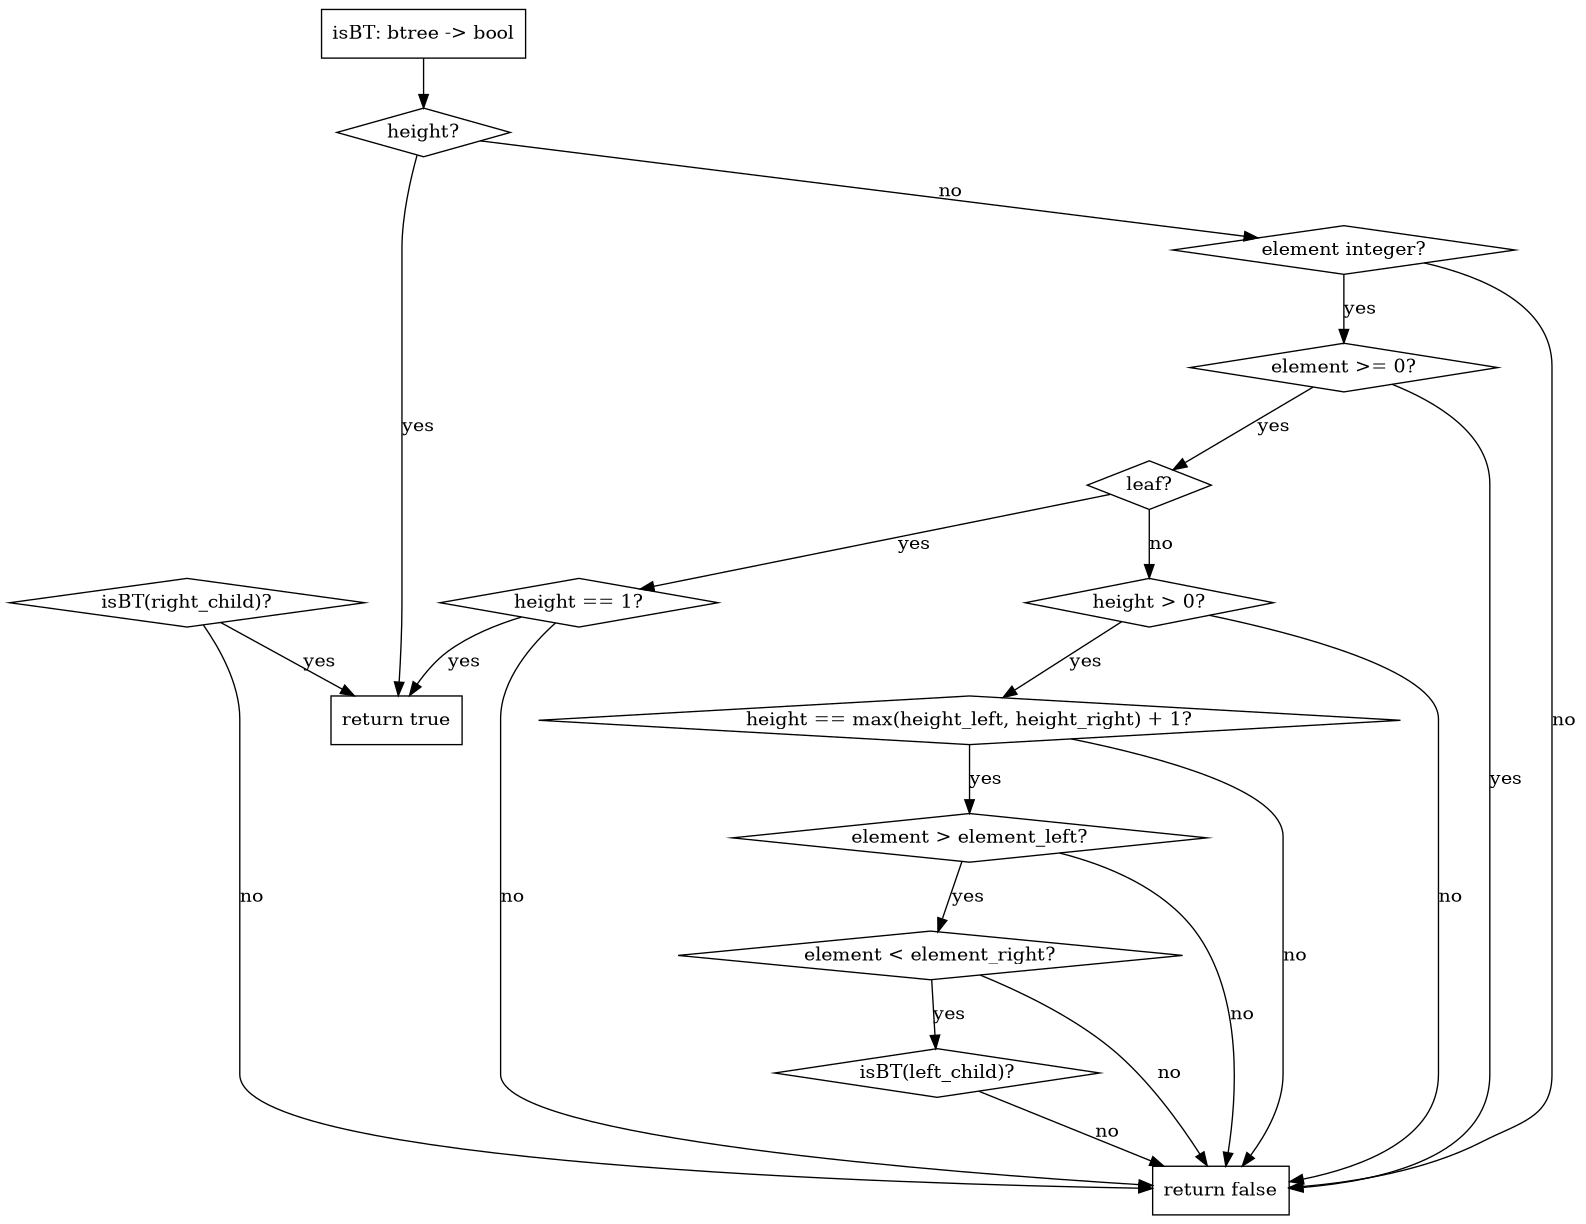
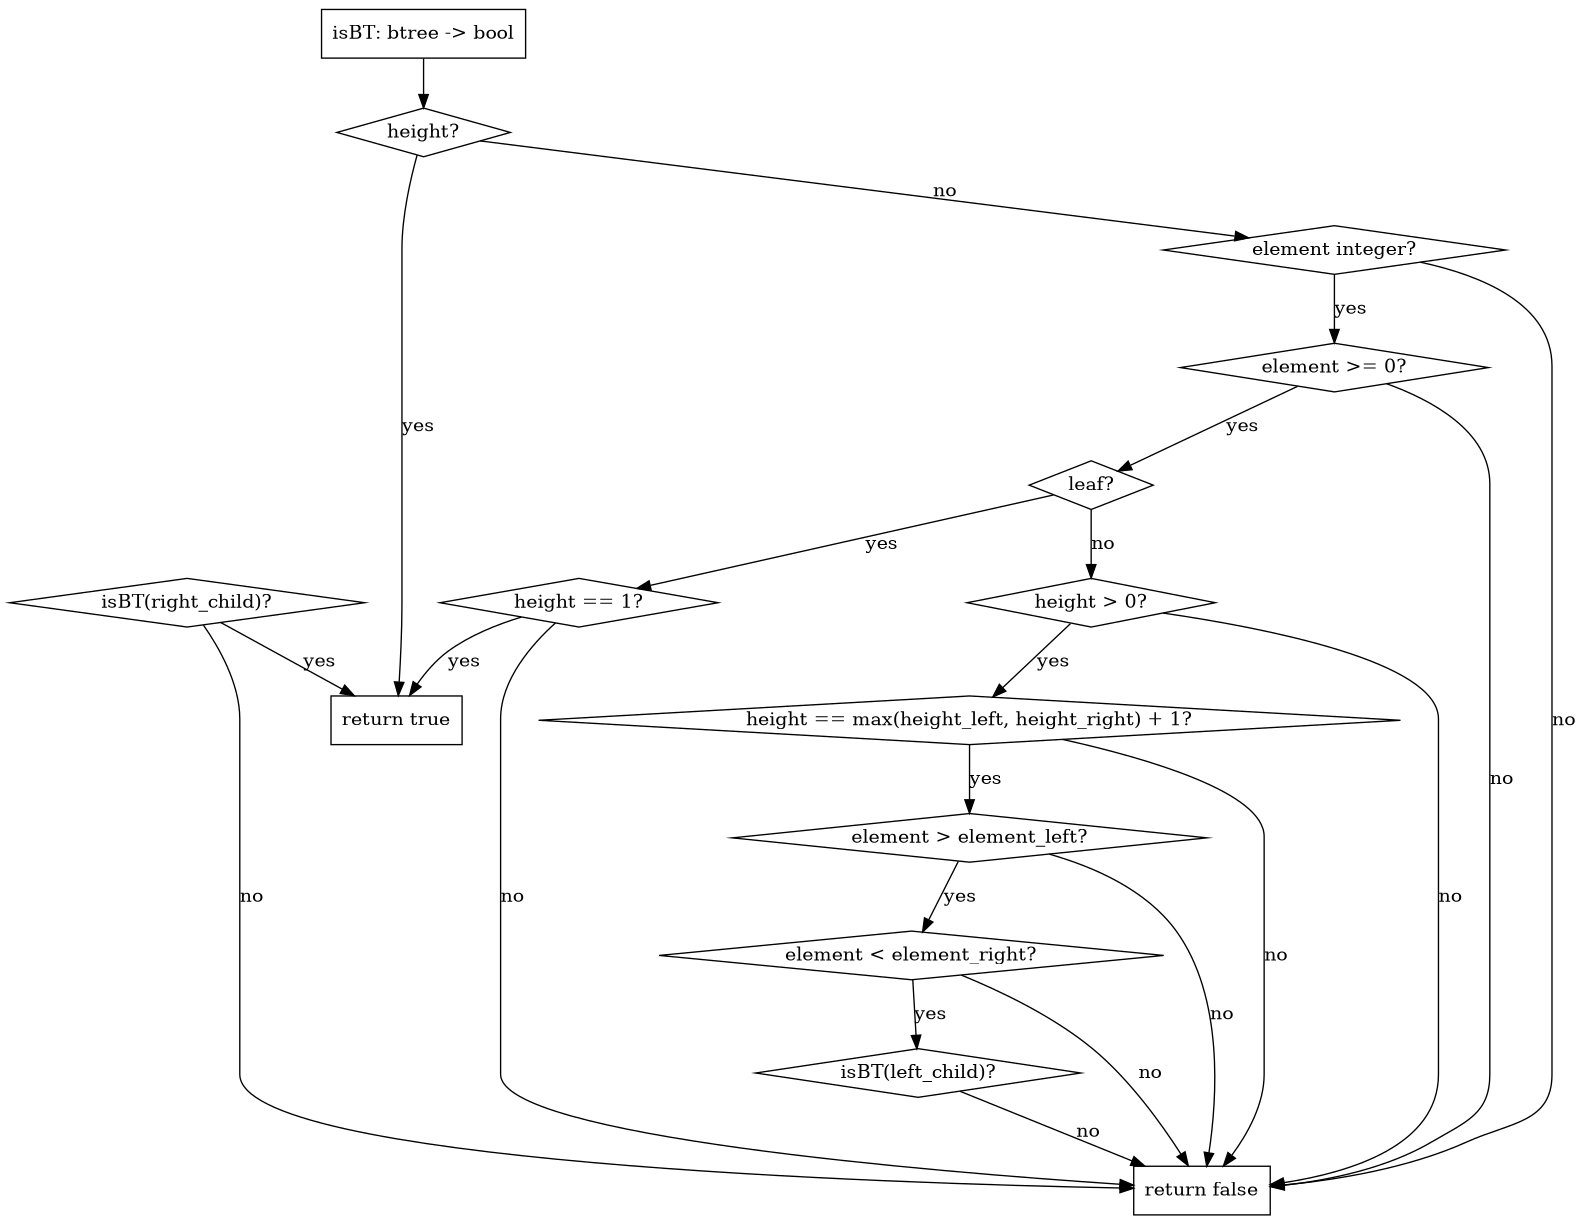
edge "element >= 0?" -> "return false": label "yes" -> "no"
